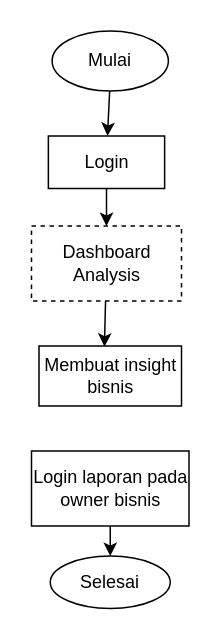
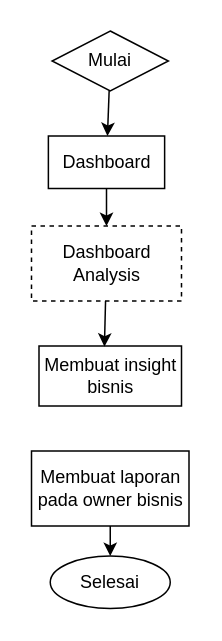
node "Mulai": shape ellipse -> diamond
node "Login": label "Login" -> "Dashboard"
node "Login laporan pada owner bisnis": label "Login laporan pada owner bisnis" -> "Membuat laporan pada owner bisnis"
